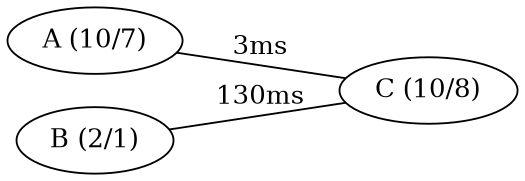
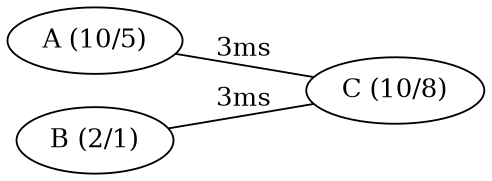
node "A (10/7)": label "A (10/7)" -> "A (10/5)"
edge "C (10/8)" -- "B (2/1)": label "130ms" -> "3ms"
